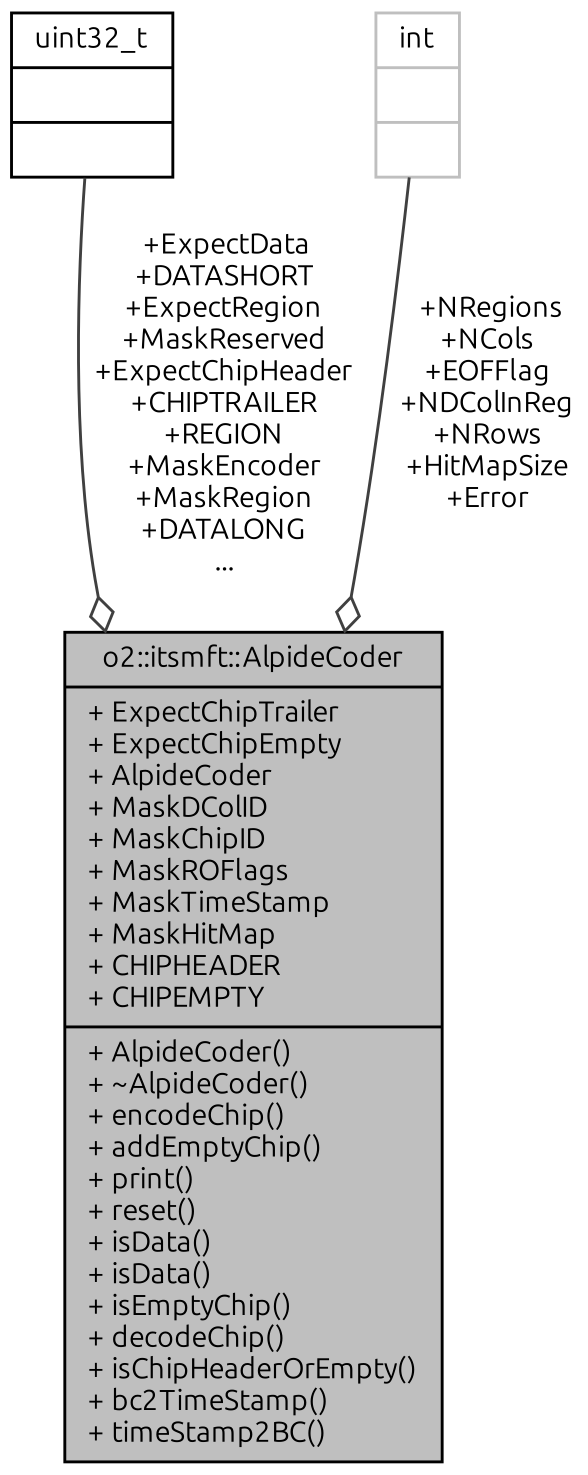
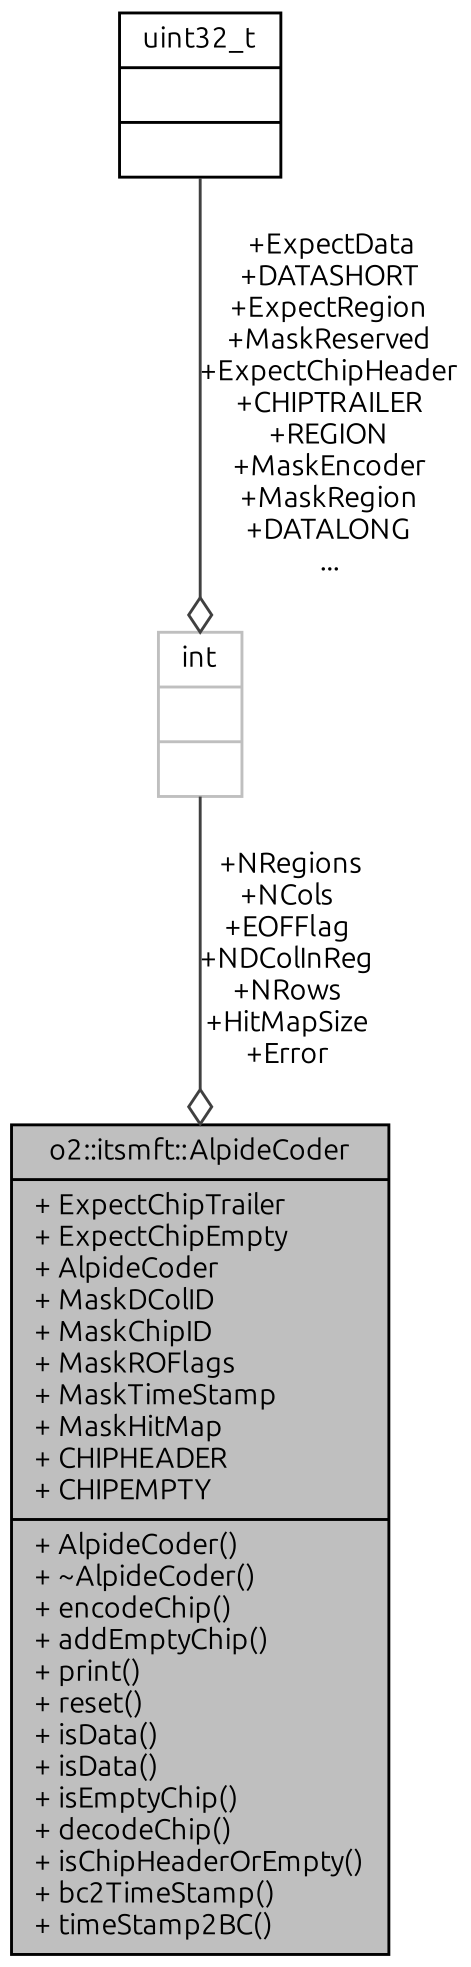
edge "uint32_t" -> "o2::itsmft::AlpideCoder": now "uint32_t" -> "int"
